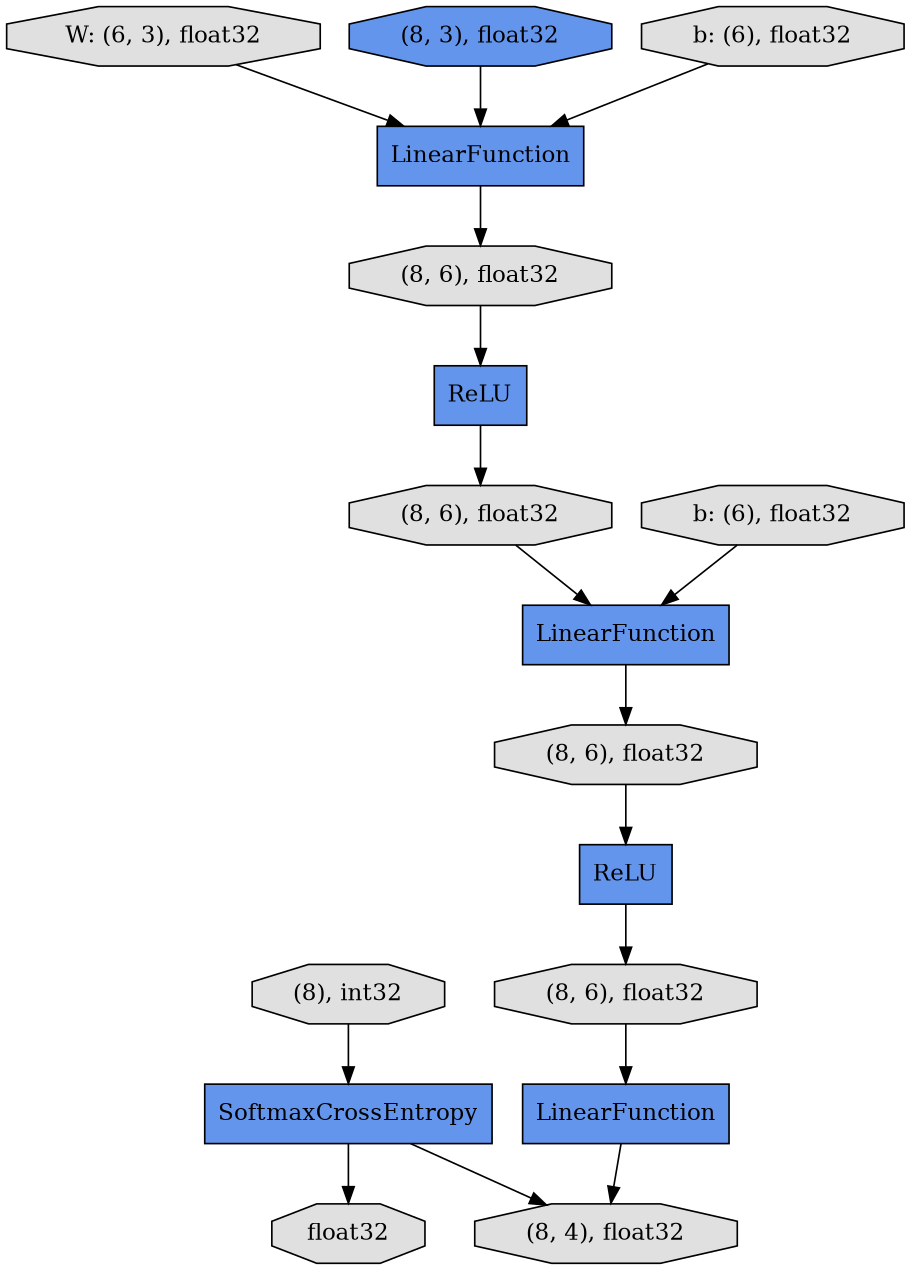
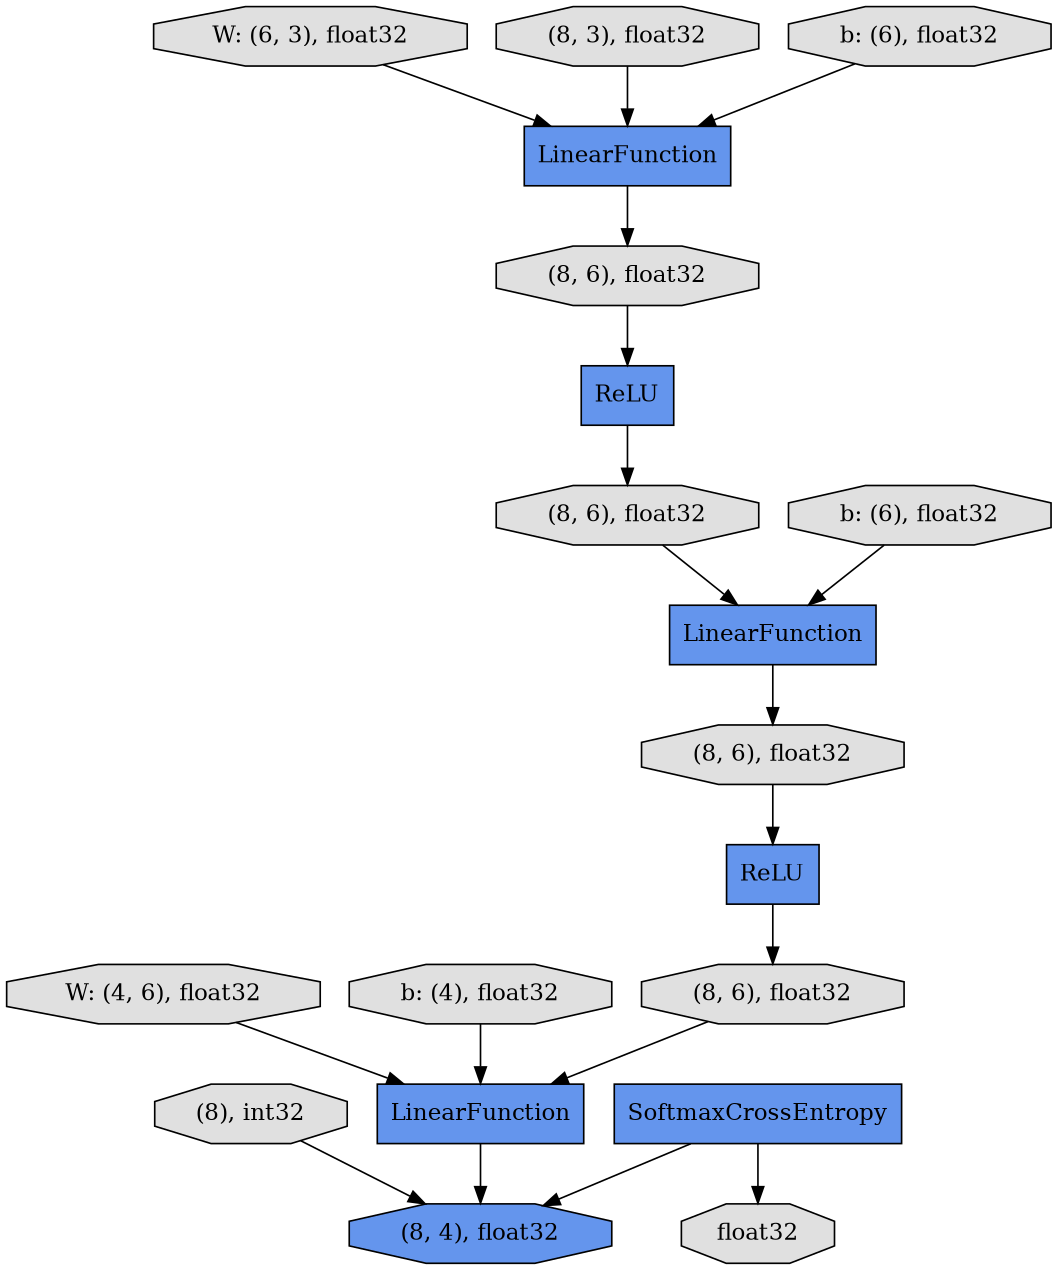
node "(8, 3), float32": fillcolor #6495ed -> #e0e0e0
node "W: (4, 6), float32": added
node "b: (4), float32": added
edge "(8), int32" -> "SoftmaxCrossEntropy": now "(8), int32" -> "(8, 4), float32"
node "(8, 4), float32": fillcolor #e0e0e0 -> #6495ed
